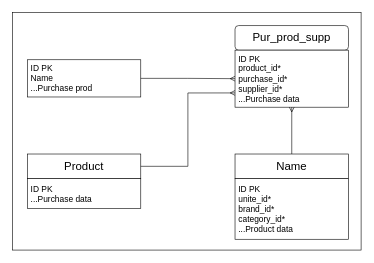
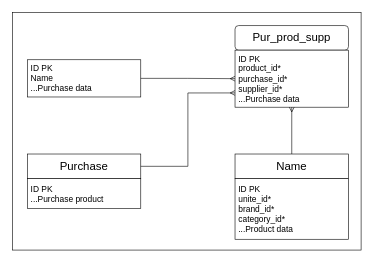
node "ID PK Name ...Purchase prod": label "ID PK Name ...Purchase prod" -> "ID PK Name ...Purchase data"
node "Product": label "Product" -> "Purchase"
node "ID PK ...Purchase data": label "ID PK ...Purchase data" -> "ID PK ...Purchase product"
